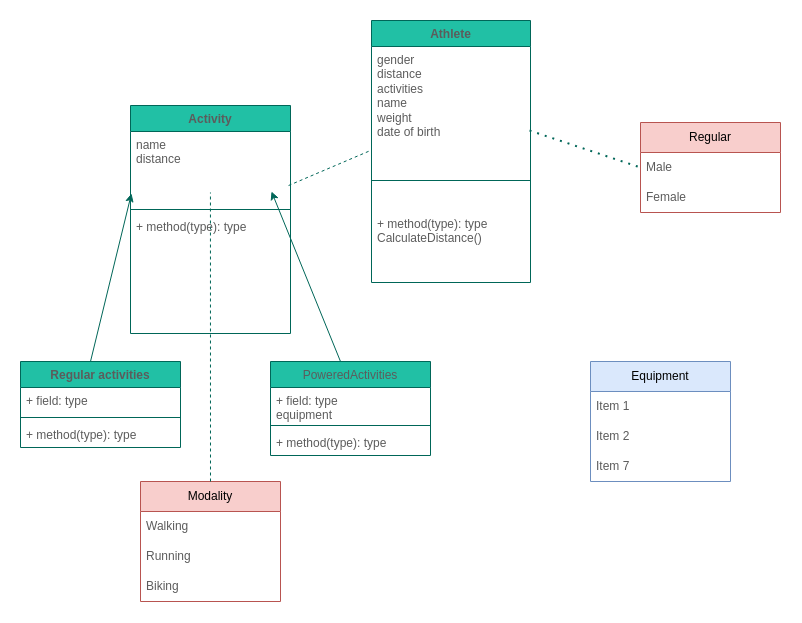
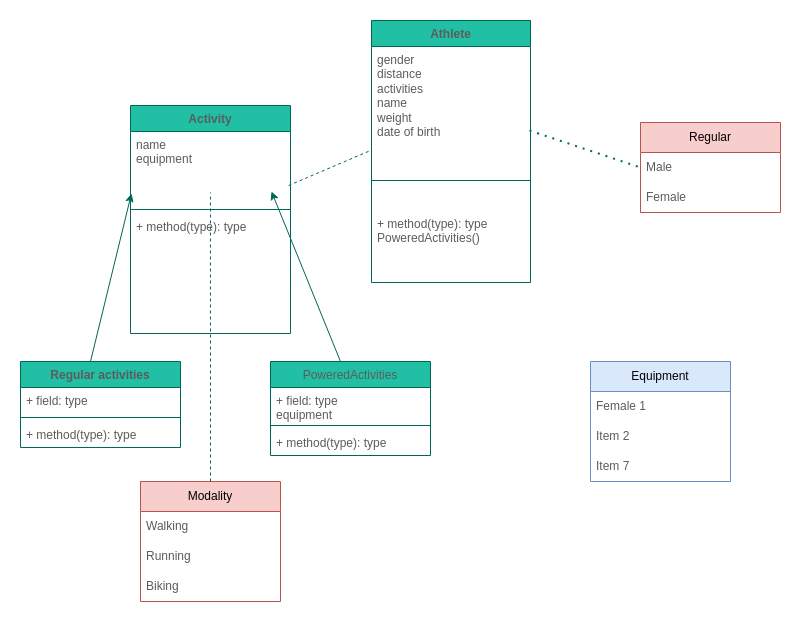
node "name distance": label "name distance" -> "name equipment"
node "+ method(type): type CalculateDistance()": label "+ method(type): type CalculateDistance()" -> "+ method(type): type PoweredActivities()"
node "Item 1": label "Item 1" -> "Female 1"
